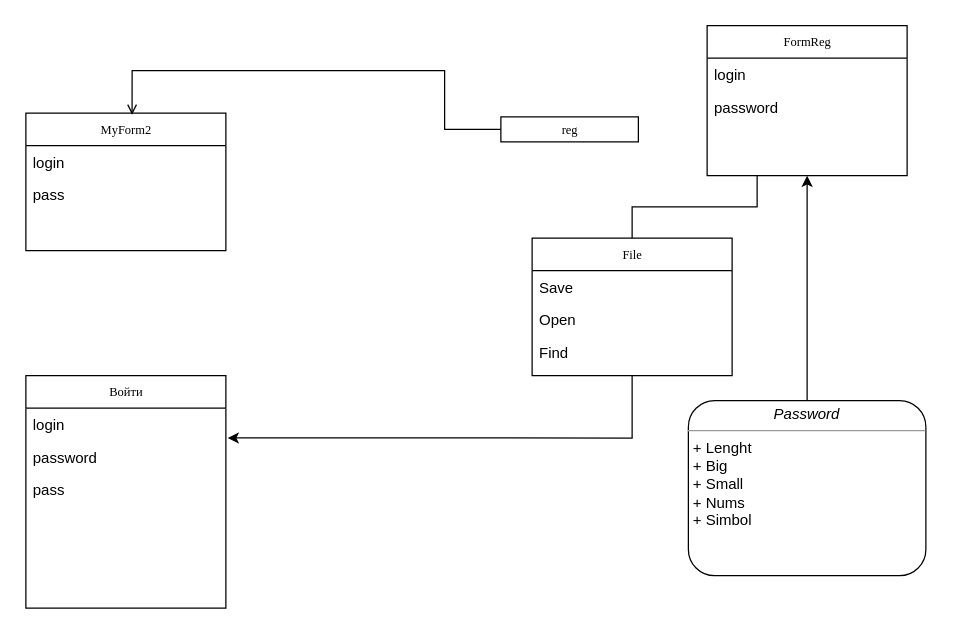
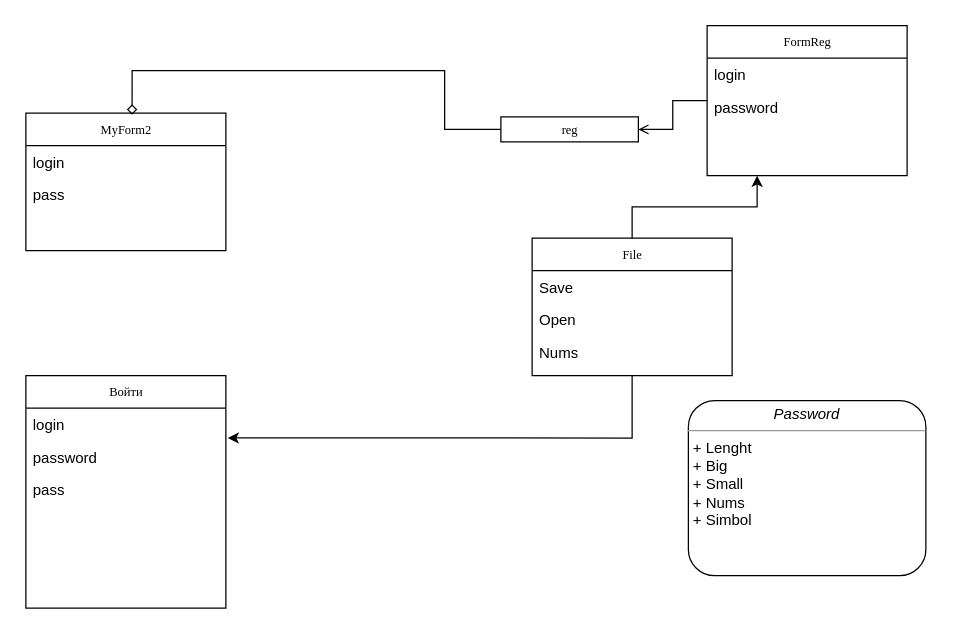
edge "reg" -> "MyForm2": arrowhead open -> diamond
edge "FormReg" -> "reg": added
edge "FormReg" -- "File": arrowhead none -> classic
edge "Password + Lenght + Big + Small + Nums + Simbol" -> "FormReg": removed
node "Find": label "Find" -> "Nums"
